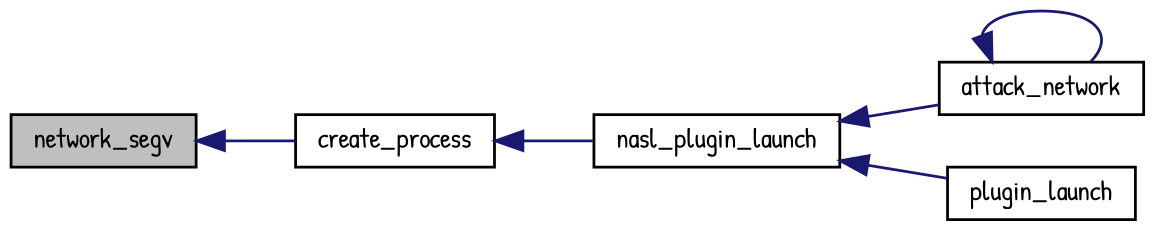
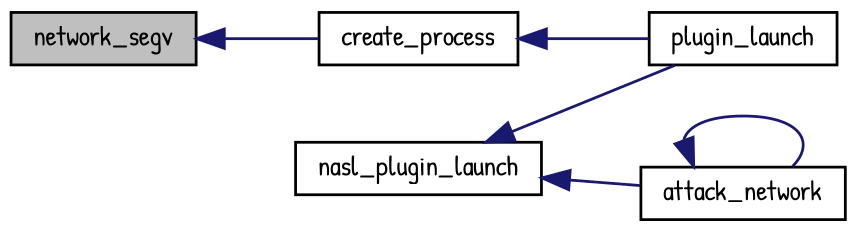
edge "nasl_plugin_launch" -> "create_process": now "plugin_launch" -> "create_process"
